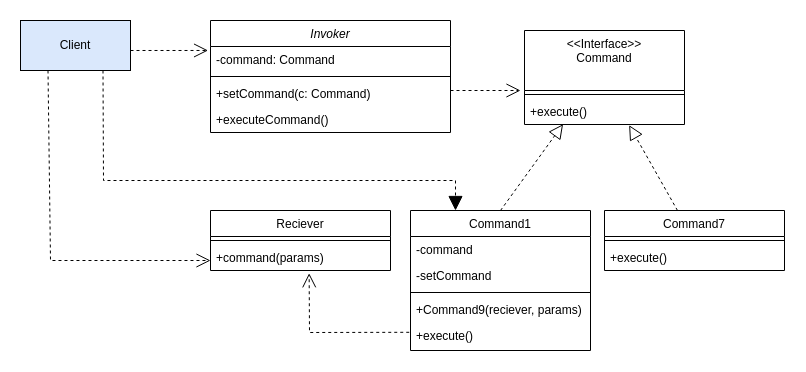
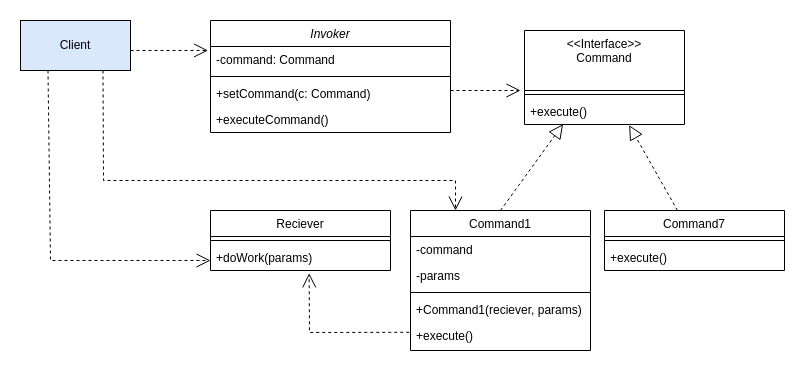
edge "Client" -> "Command1": arrowhead block -> open
node "+command(params)": label "+command(params)" -> "+doWork(params)"
node "-setCommand": label "-setCommand" -> "-params"
node "+Command9(reciever, params)": label "+Command9(reciever, params)" -> "+Command1(reciever, params)"
